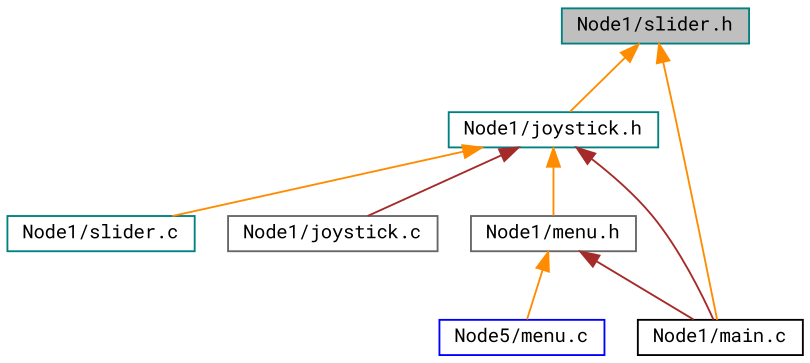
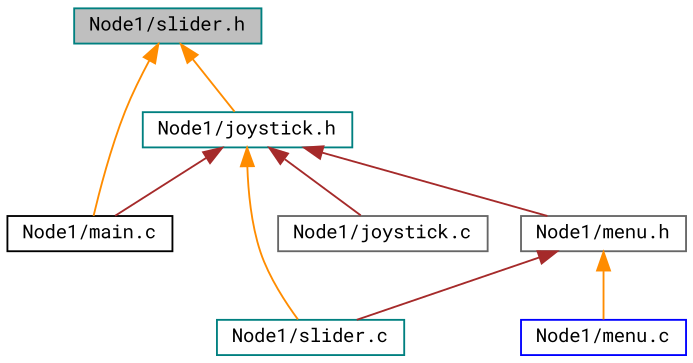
edge "Node1/menu.h" -> "Node1/joystick.h": color darkorange -> brown
edge "Node1/main.c" -> "Node1/menu.h": now "Node1/slider.c" -> "Node1/menu.h"
node "Node5/menu.c": label "Node5/menu.c" -> "Node1/menu.c"
